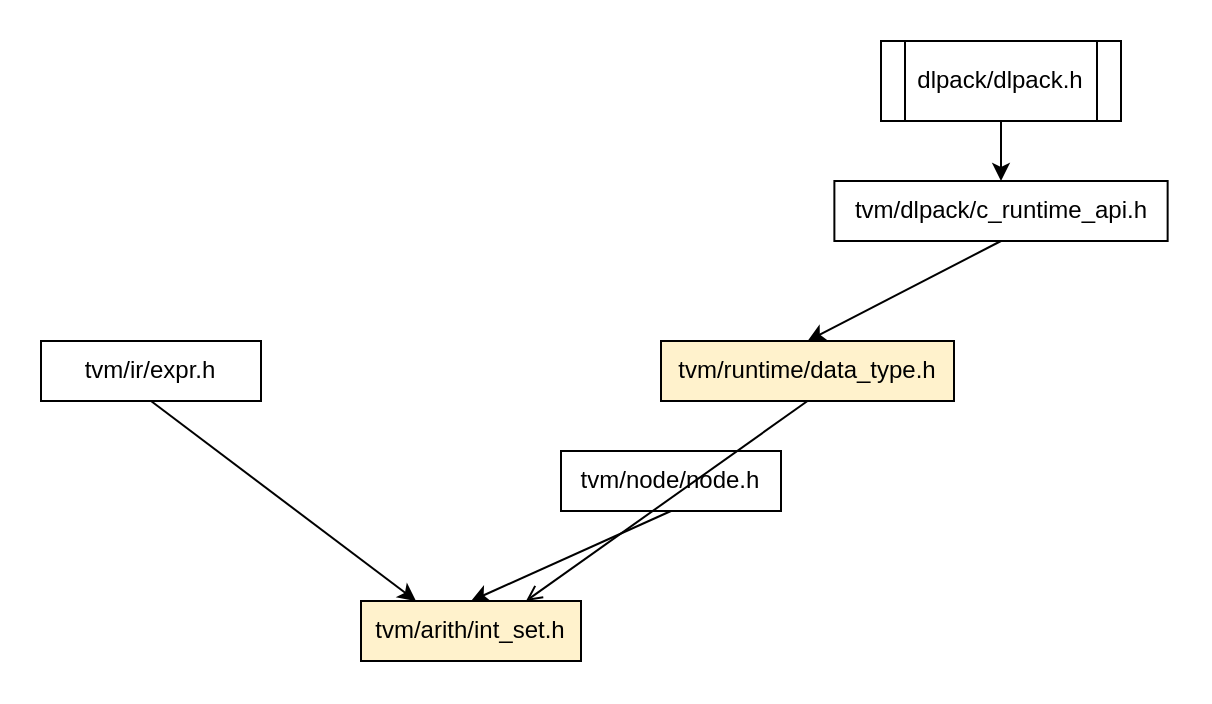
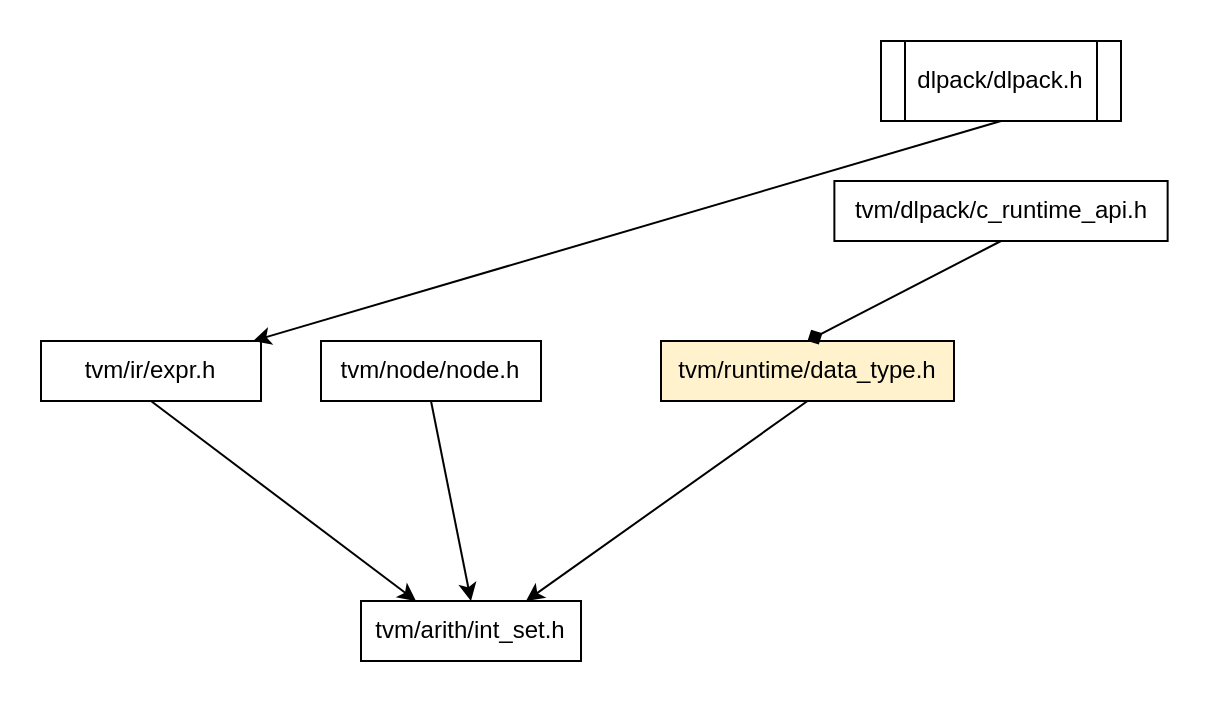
edge "dlpack/dlpack.h" -> "tvm/dlpack/c_runtime_api.h": now "dlpack/dlpack.h" -> "tvm/ir/expr.h"
edge "tvm/dlpack/c_runtime_api.h" -> "tvm/runtime/data_type.h": arrowhead classic -> diamond
node "tvm/node/node.h": moved (671, 481) -> (431, 371)
edge "tvm/runtime/data_type.h" -> "tvm/arith/int_set.h": arrowhead open -> classic
node "tvm/arith/int_set.h": fillcolor #fff2cc -> #ffffff
